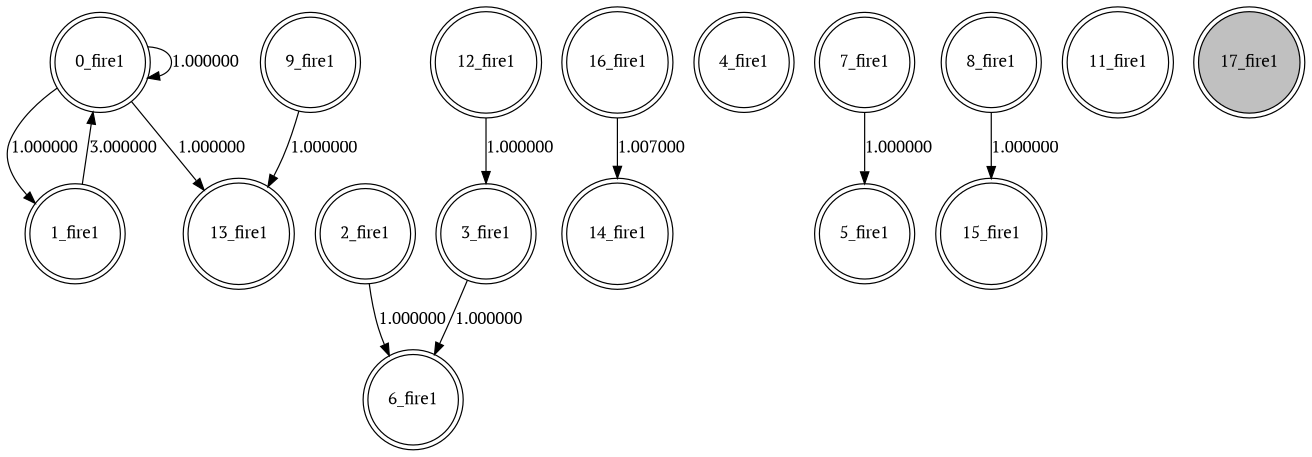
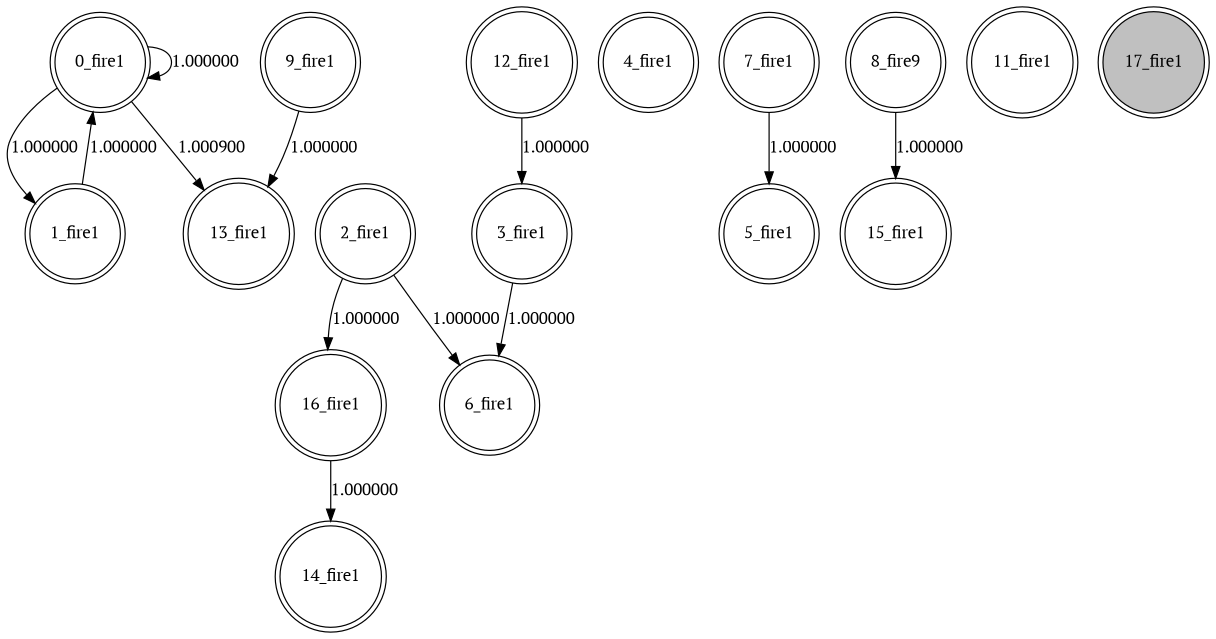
node "8_fire1": label "8_fire1" -> "8_fire9"
edge "1_fire1" -> "0_fire1": label "3.000000" -> "1.000000"
edge "0_fire1" -> "13_fire1": label "1.000000" -> "1.000900"
edge "16_fire1" -> "14_fire1": label "1.007000" -> "1.000000"
edge "2_fire1" -> "16_fire1": added, label "1.000000"
